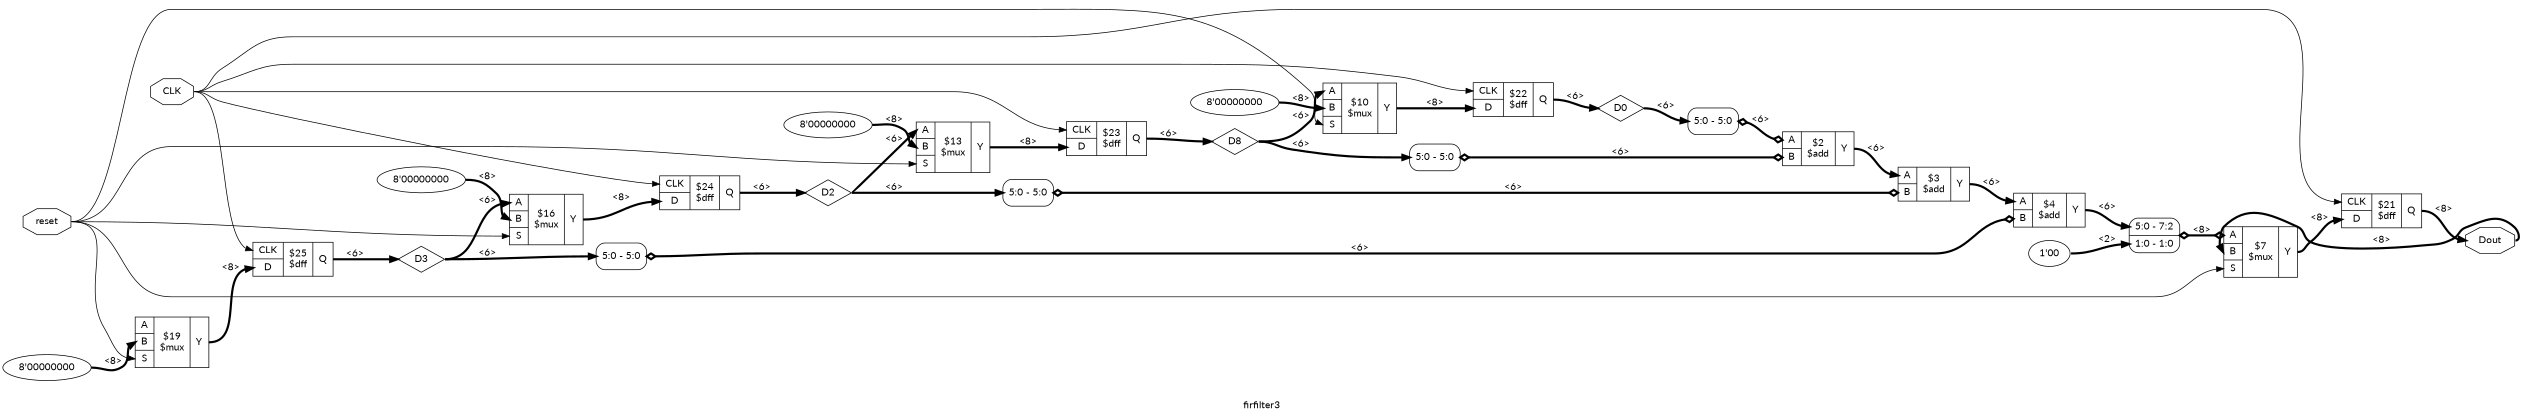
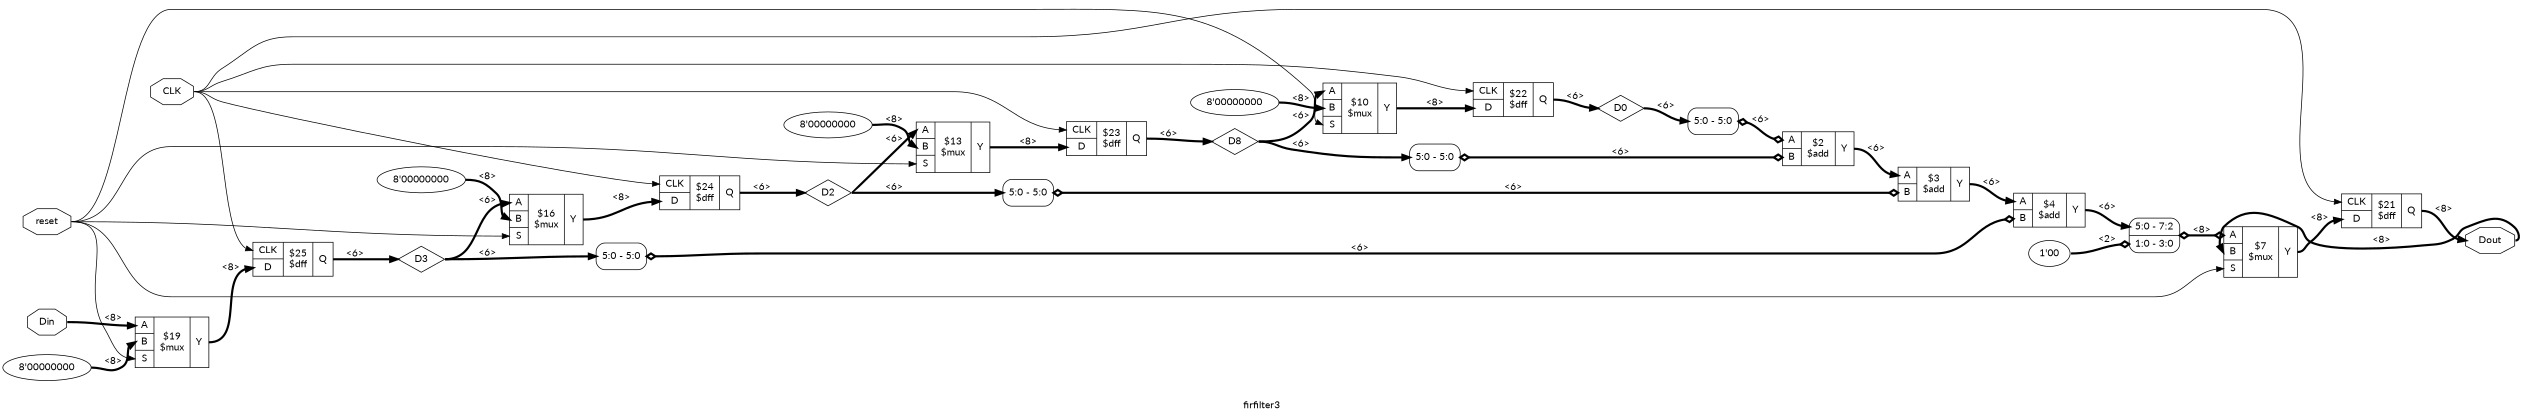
node "5:0 - 7:2": text "1:0 - 1:0" -> "1:0 - 3:0"
edge "1'00" -> "5:0 - 7:2": arrowhead normal -> odiamond
node "Din": added
